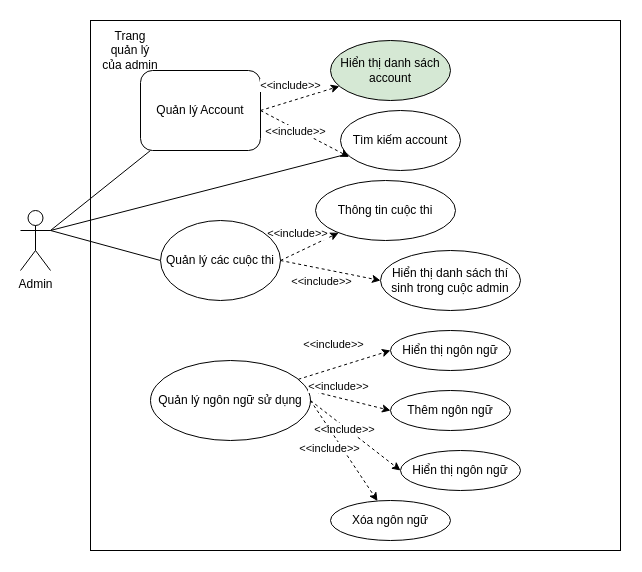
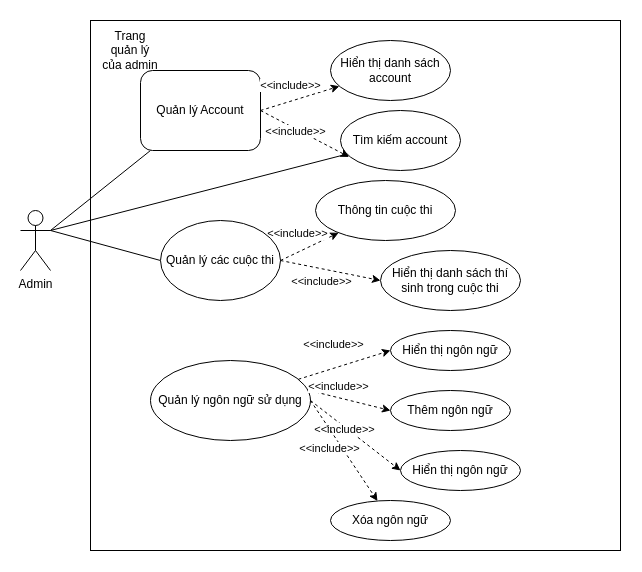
node "Hiển thị danh sách account": fillcolor #d5e8d4 -> #ffffff
node "Hiển thị danh sách thí sinh trong cuộc admin": label "Hiển thị danh sách thí sinh trong cuộc admin" -> "Hiển thị danh sách thí sinh trong cuộc thi"
